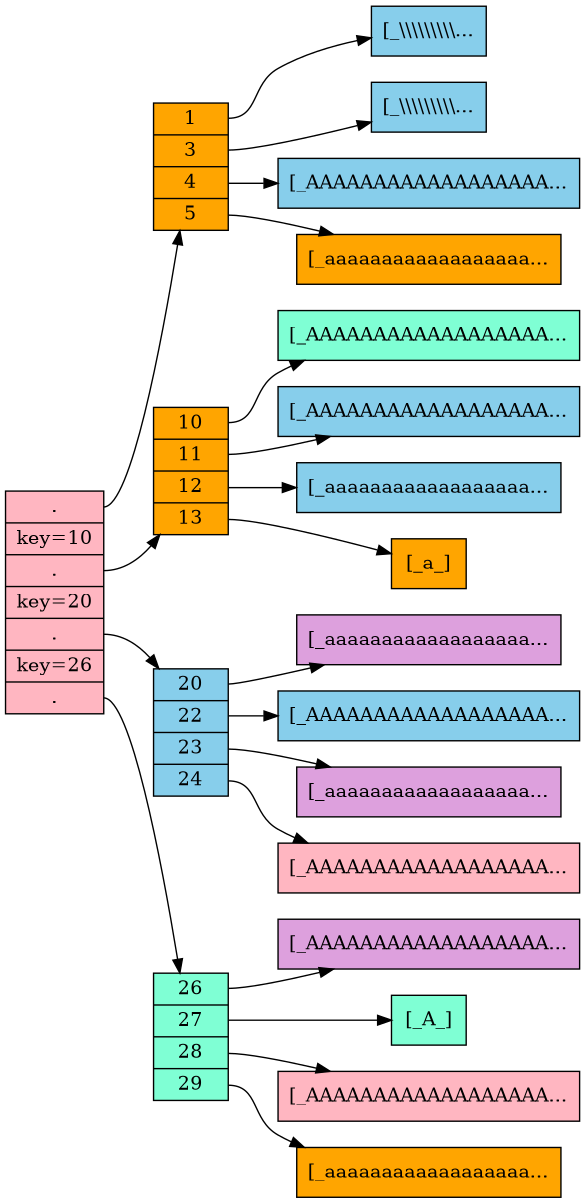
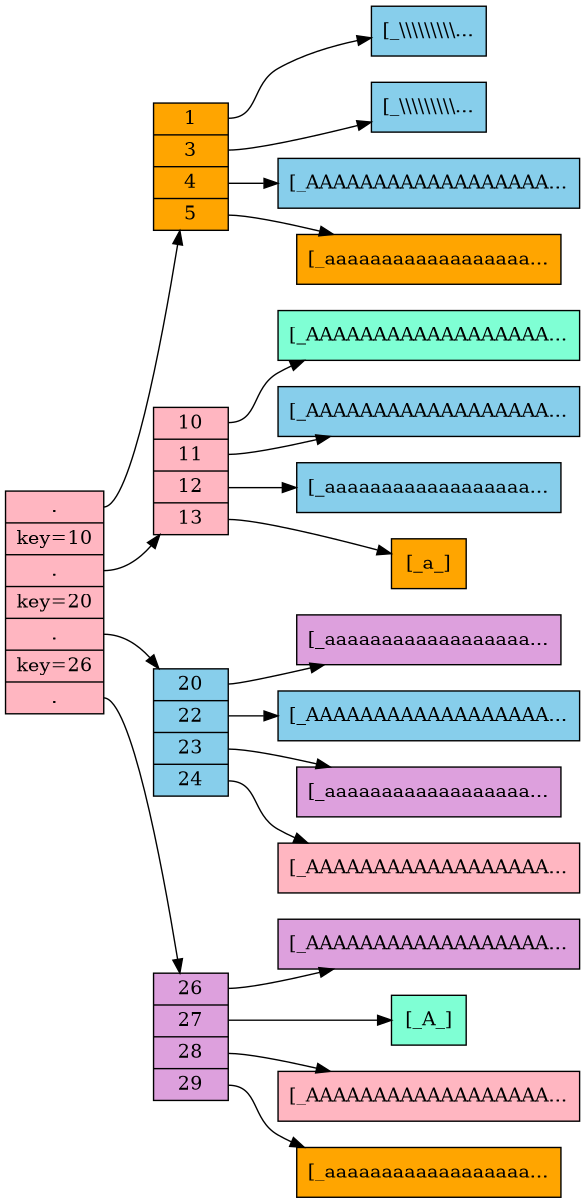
node "10": fillcolor orange -> lightpink
node "26": fillcolor aquamarine -> plum
